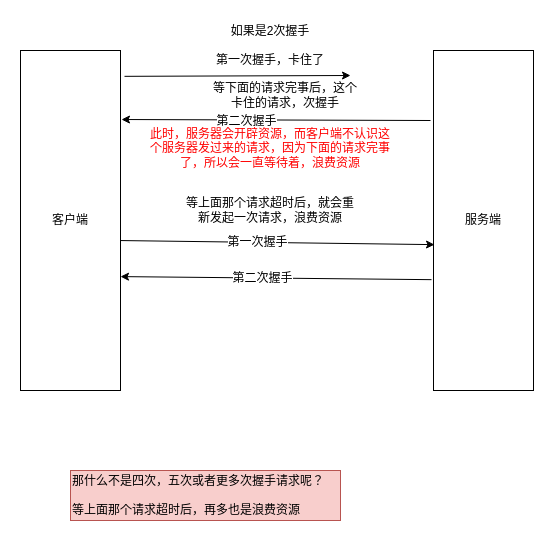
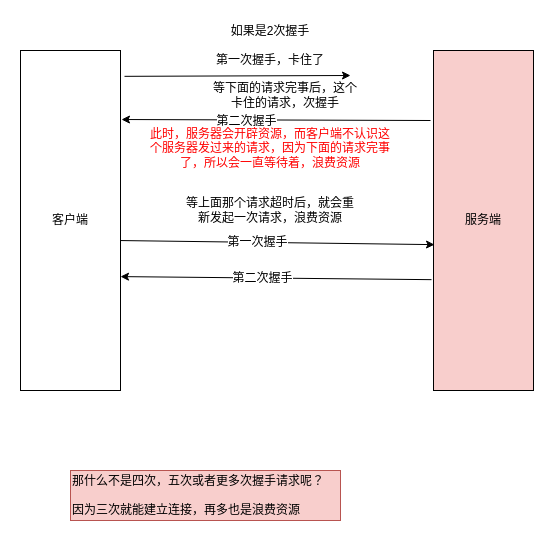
node "服务端": fillcolor #ffffff -> #f8cecc
node "那什么不是四次，五次或者更多次握手请求呢？ 等上面那个请求超时后，再多也是浪费资源": label "那什么不是四次，五次或者更多次握手请求呢？ 等上面那个请求超时后，再多也是浪费资源" -> "那什么不是四次，五次或者更多次握手请求呢？ 因为三次就能建立连接，再多也是浪费资源"
